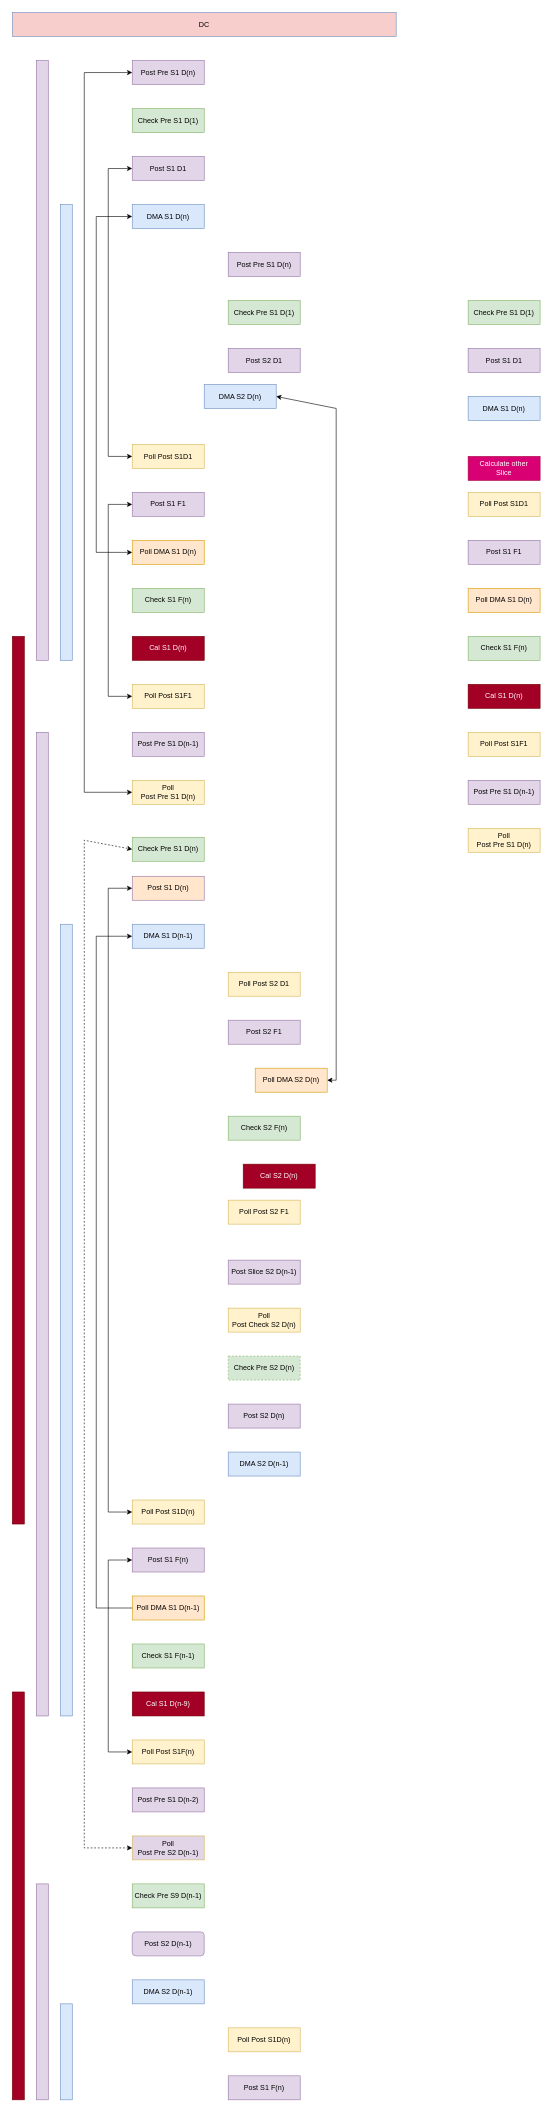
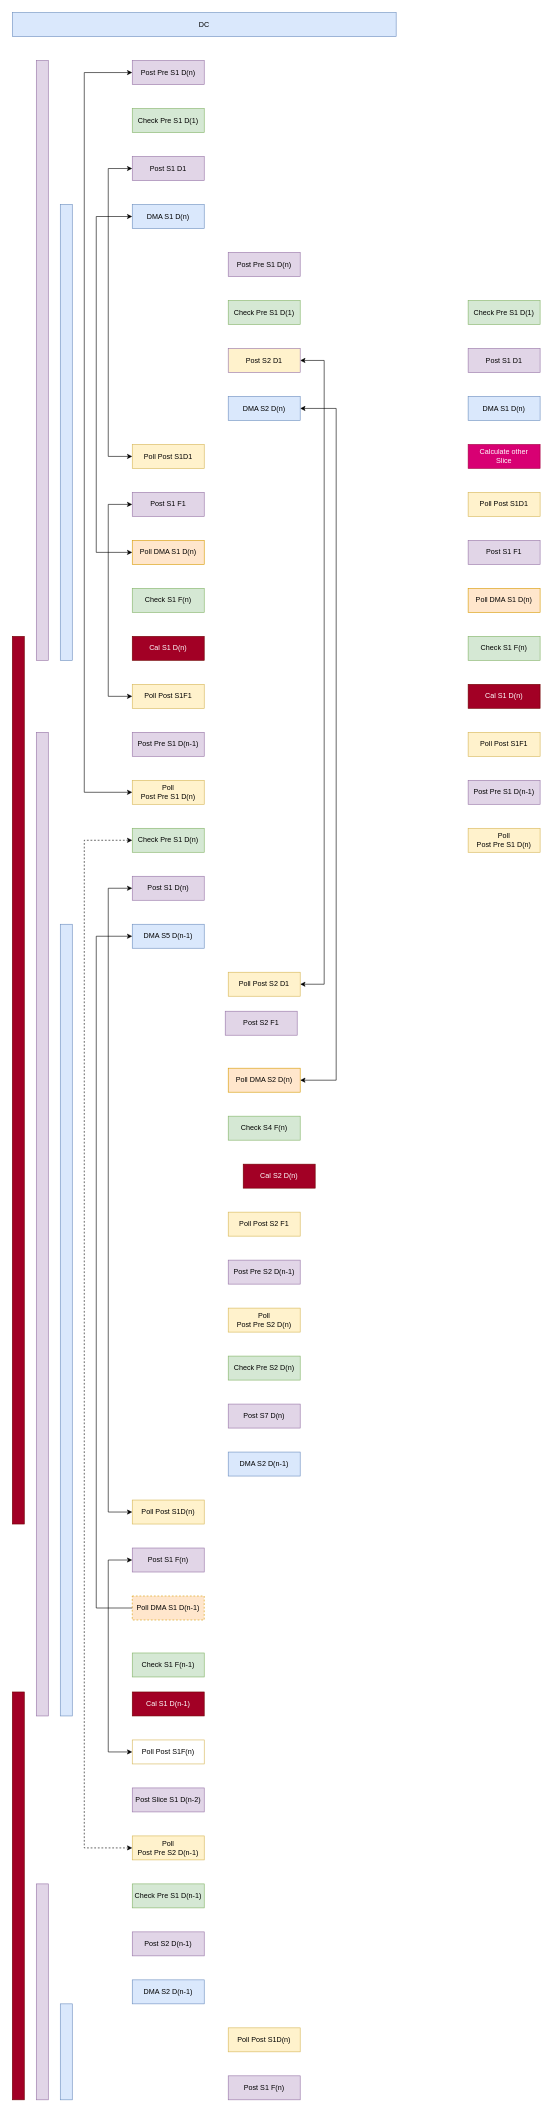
node "DC": fillcolor #f8cecc -> #dae8fc
node "Post S2 D1": fillcolor #e1d5e7 -> #fff2cc
edge "Post S2 D1" -- "Poll Post S2 D1": added
node "DMA S2 D(n)": moved (240, 396) -> (264, 408)
node "Calculate other Slice": moved (504, 468) -> (504, 456)
node "Check Pre S1 D(n)": moved (168, 849) -> (168, 840)
node "Post S1 D(n)": fillcolor #ffe6cc -> #e1d5e7
node "DMA S1 D(n-1)": label "DMA S1 D(n-1)" -> "DMA S5 D(n-1)"
node "Post S2 F1": moved (264, 1032) -> (261, 1023)
node "Poll DMA S2 D(n)": moved (291, 1080) -> (264, 1080)
node "Check S2 F(n)": label "Check S2 F(n)" -> "Check S4 F(n)"
node "Poll Post S2 F1": moved (264, 1212) -> (264, 1224)
node "Post Slice S2 D(n-1)": label "Post Slice S2 D(n-1)" -> "Post Pre S2 D(n-1)"
node "Poll Post Check S2 D(n)": label "Poll Post Check S2 D(n)" -> "Poll Post Pre S2 D(n)"
node "Check Pre S2 D(n)": style dashed -> solid
node "Post S2 D(n)": label "Post S2 D(n)" -> "Post S7 D(n)"
node "Poll DMA S1 D(n-1)": style solid -> dashed
node "Check S1 F(n-1)": moved (168, 1656) -> (168, 1665)
node "Cal S1 D(n-9)": label "Cal S1 D(n-9)" -> "Cal S1 D(n-1)"
node "Poll Post S1F(n)": fillcolor #fff2cc -> #ffffff
node "Post Pre S1 D(n-2)": label "Post Pre S1 D(n-2)" -> "Post Slice S1 D(n-2)"
node "Poll Post Pre S2 D(n-1)": fillcolor #e1d5e7 -> #fff2cc
node "Check Pre S9 D(n-1)": label "Check Pre S9 D(n-1)" -> "Check Pre S1 D(n-1)"
node "Post S2 D(n-1)": shape rounded rectangle -> rectangle
